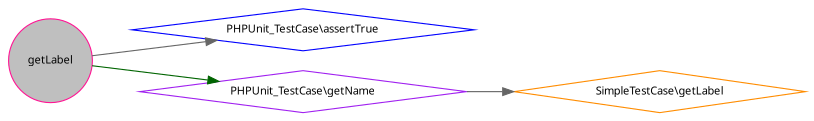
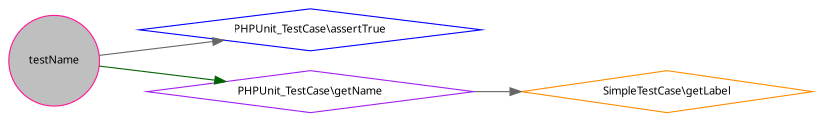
node "getLabel": label "getLabel" -> "testName"
